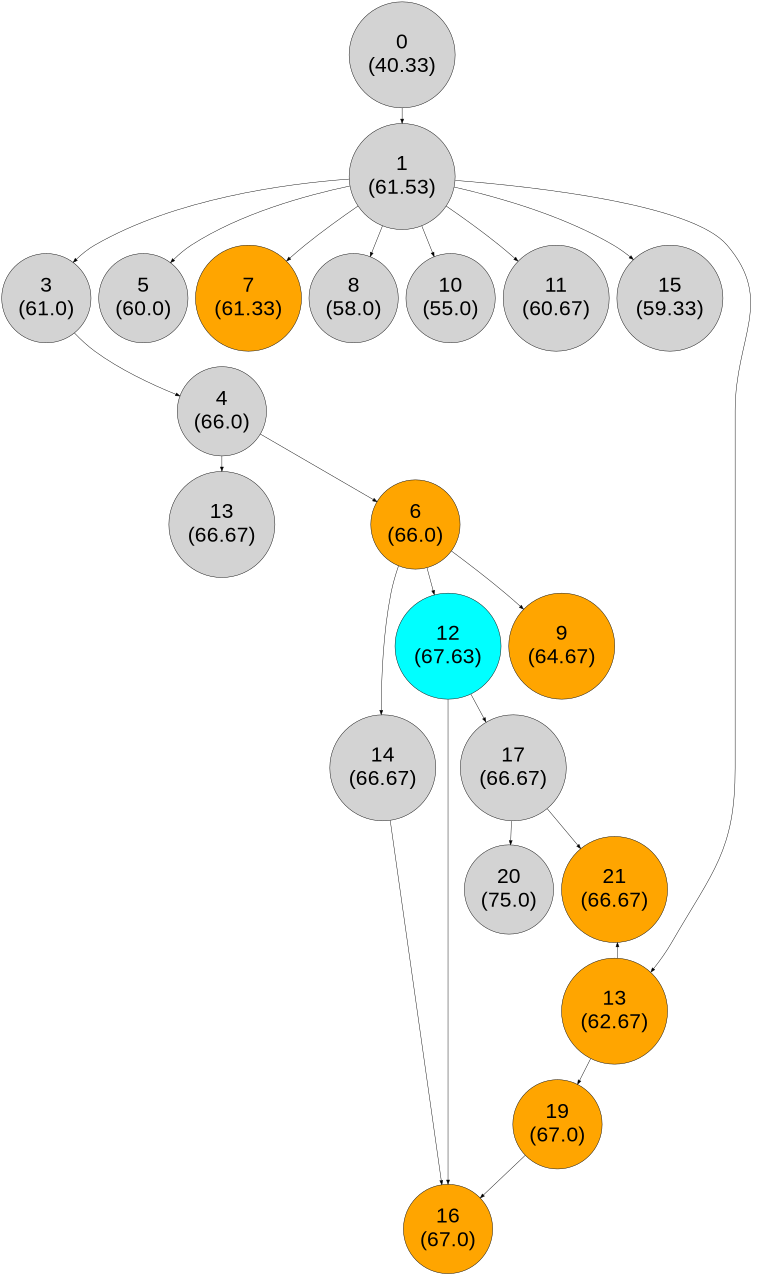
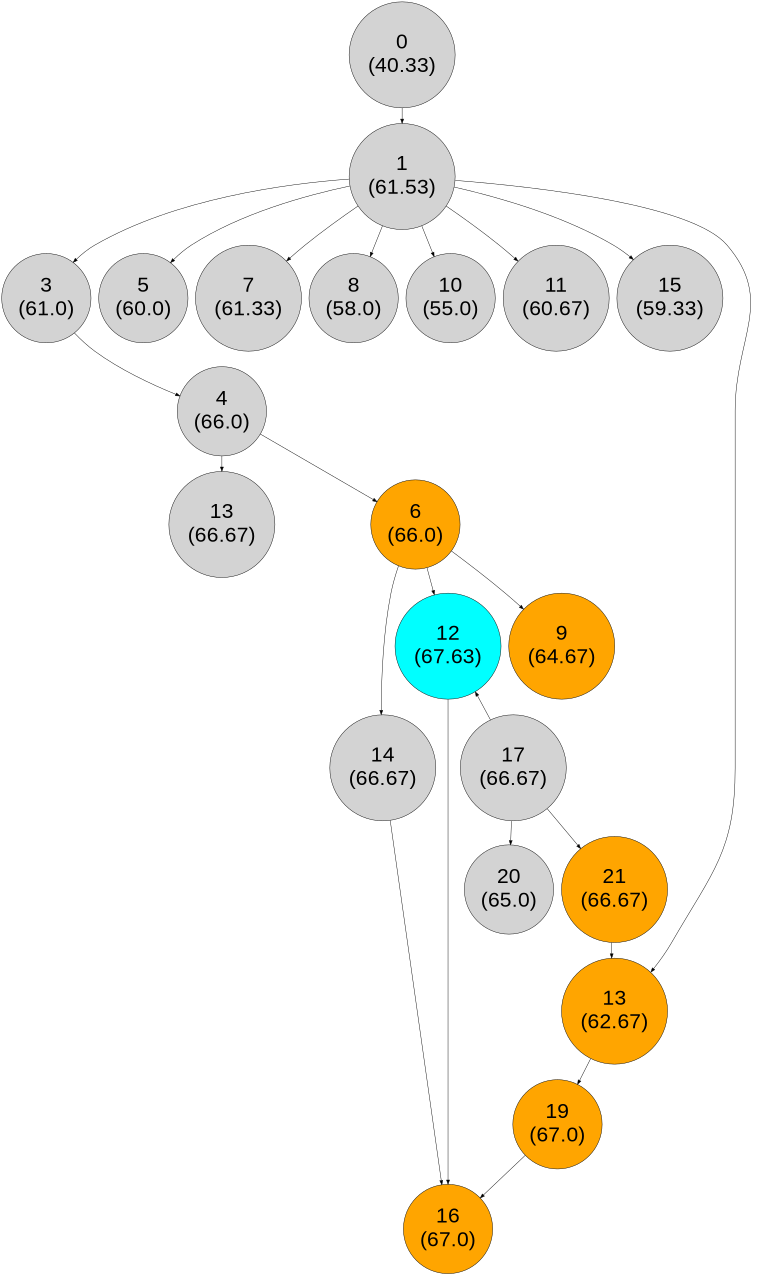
node "7 (61.33)": fillcolor orange -> lightgrey
edge "12 (67.63)" -> "17 (66.67)": reversed
node "20 (75.0)": label "20 (75.0)" -> "20 (65.0)"
edge "13 (62.67)" -> "21 (66.67)": reversed
